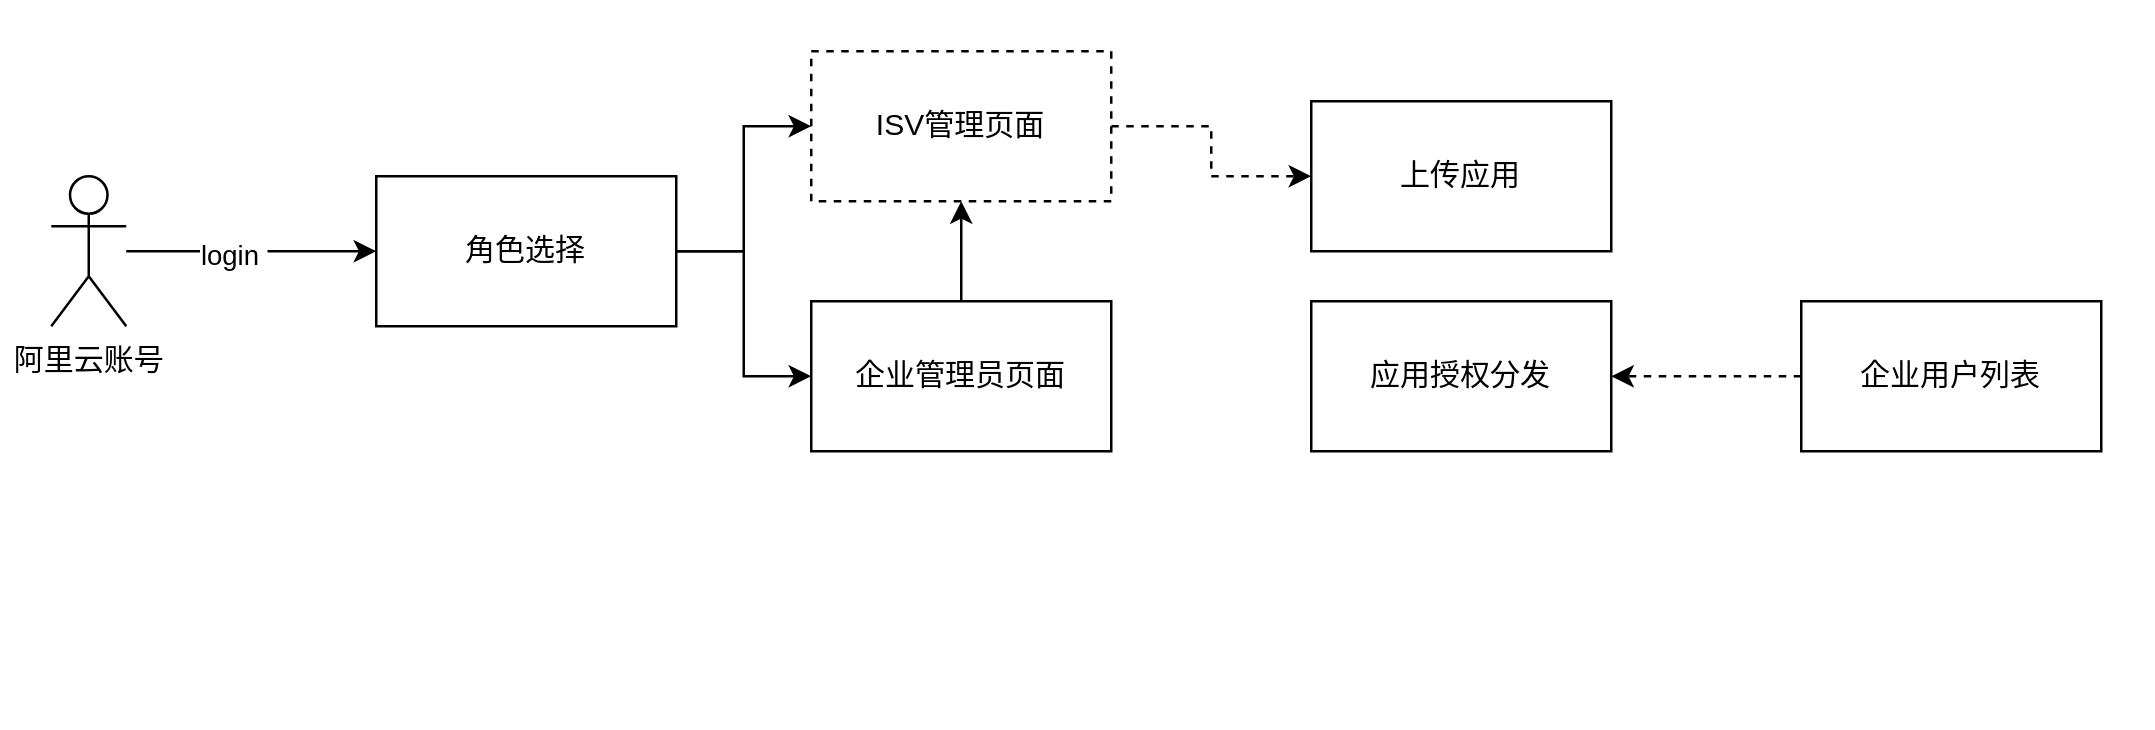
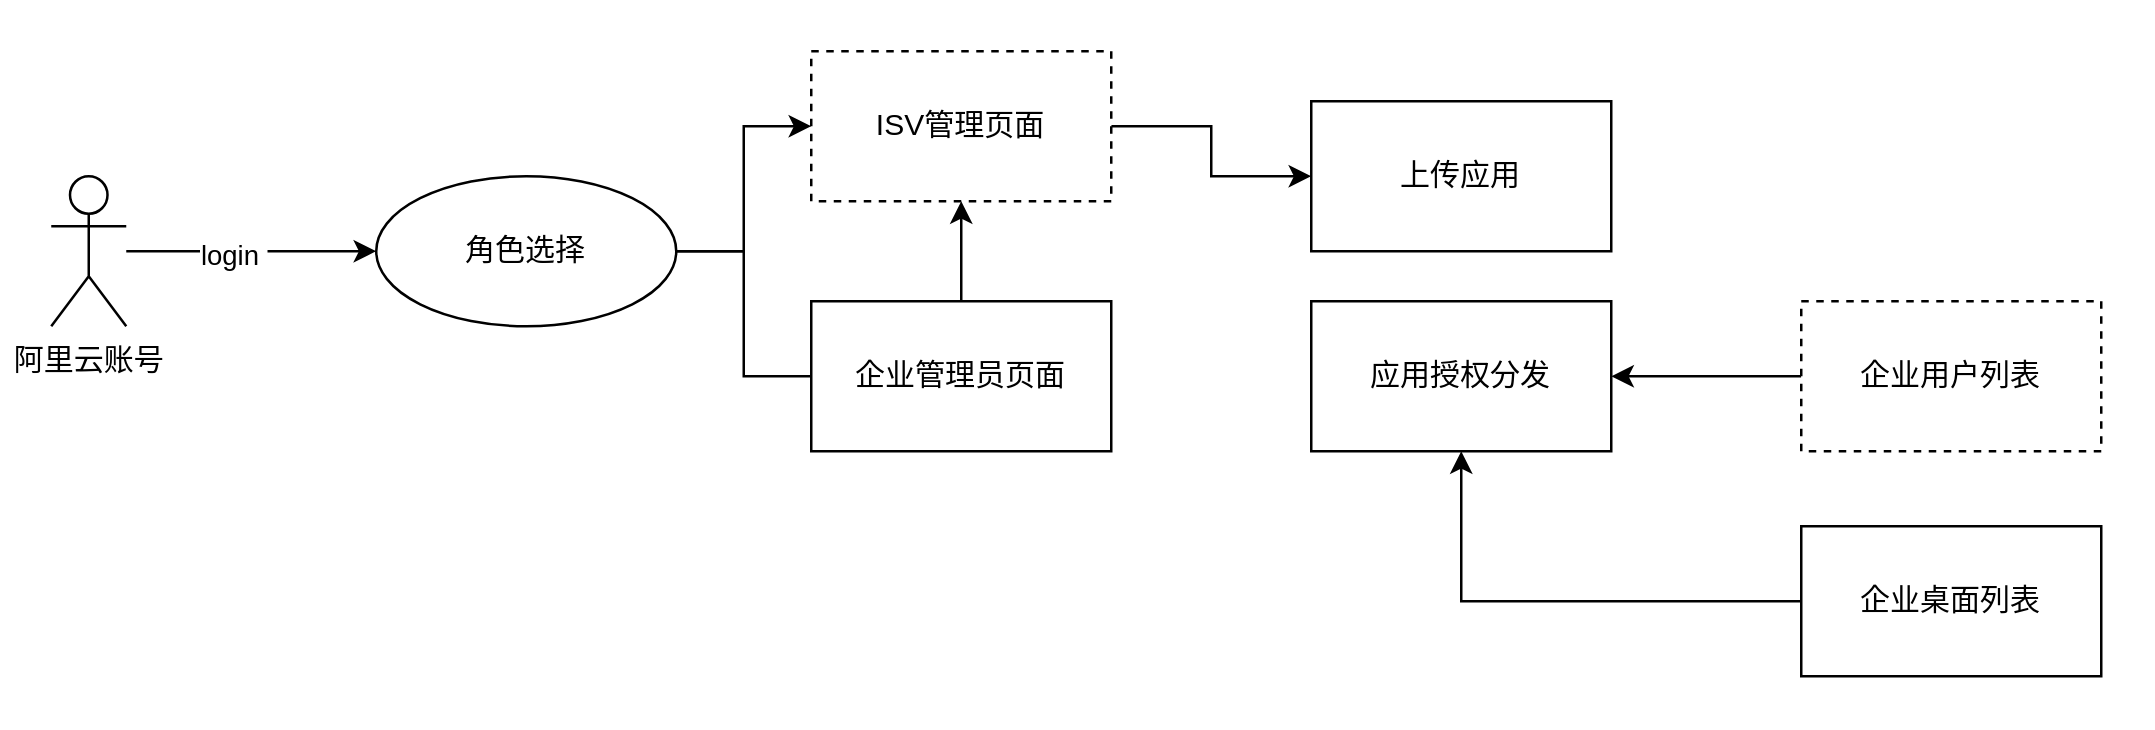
edge "ISV管理页面" -> "上传应用": style dashed -> solid
node "角色选择": shape rectangle -> ellipse
edge "角色选择" -> "企业管理员页面": arrowhead classic -> none
edge "企业用户列表" -> "应用授权分发": style dashed -> solid
node "企业用户列表": style solid -> dashed
edge "企业桌面列表" -> "应用授权分发": added
node "企业桌面列表": added
